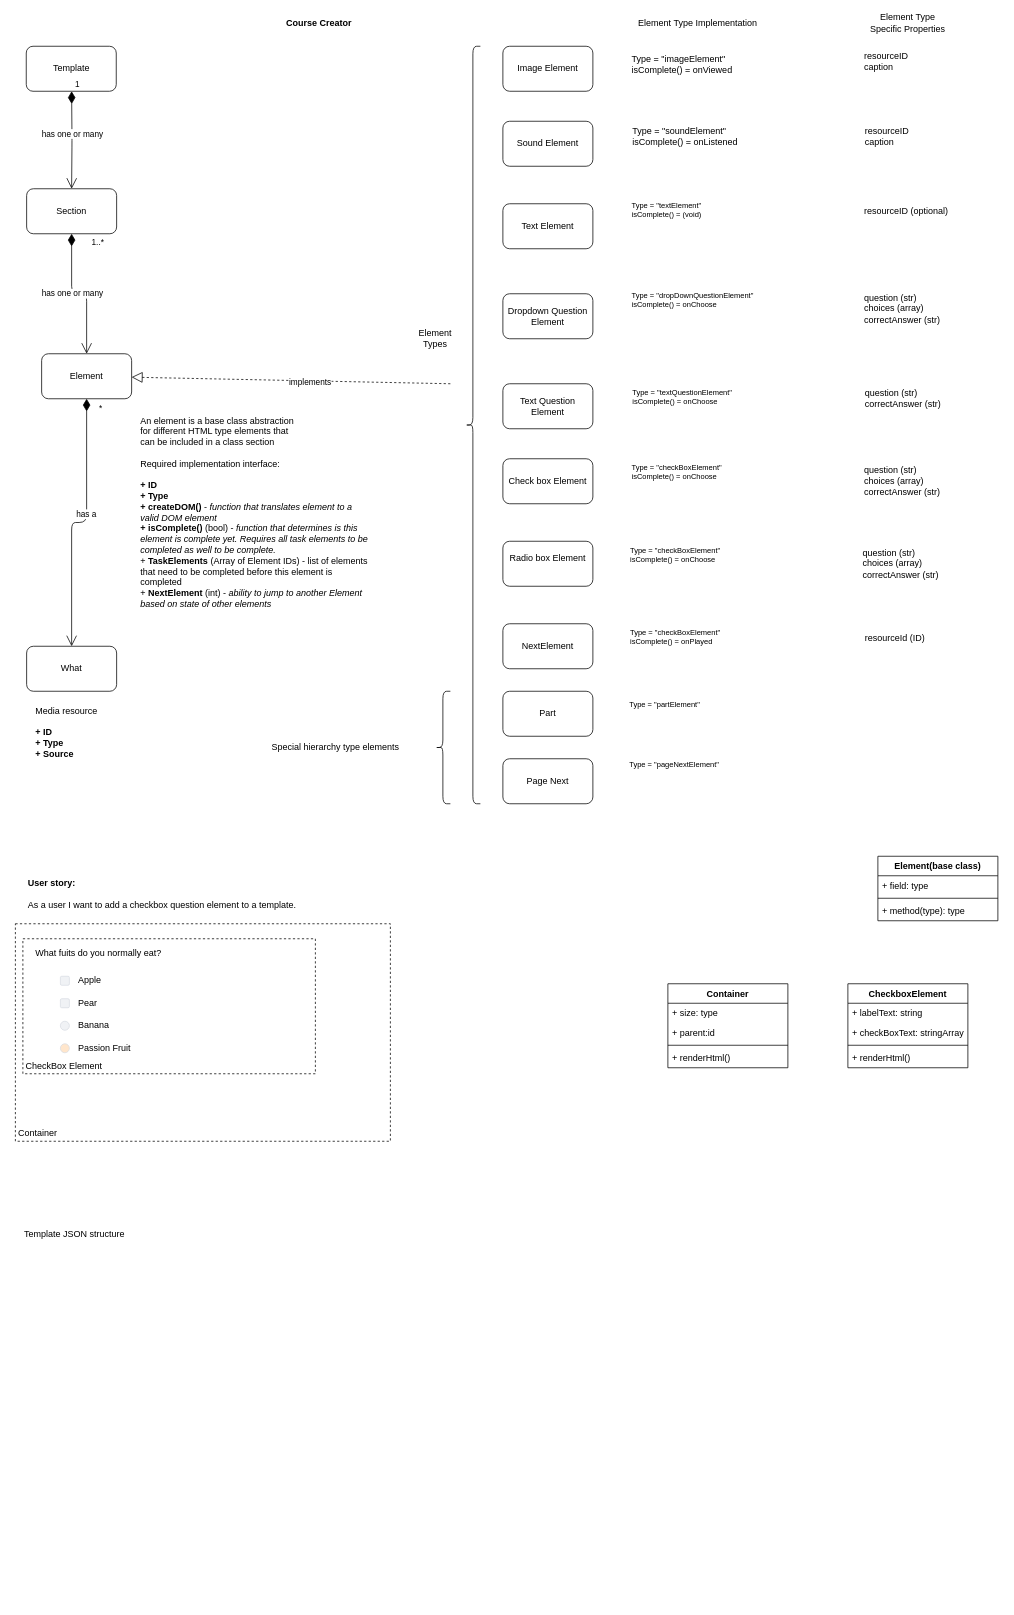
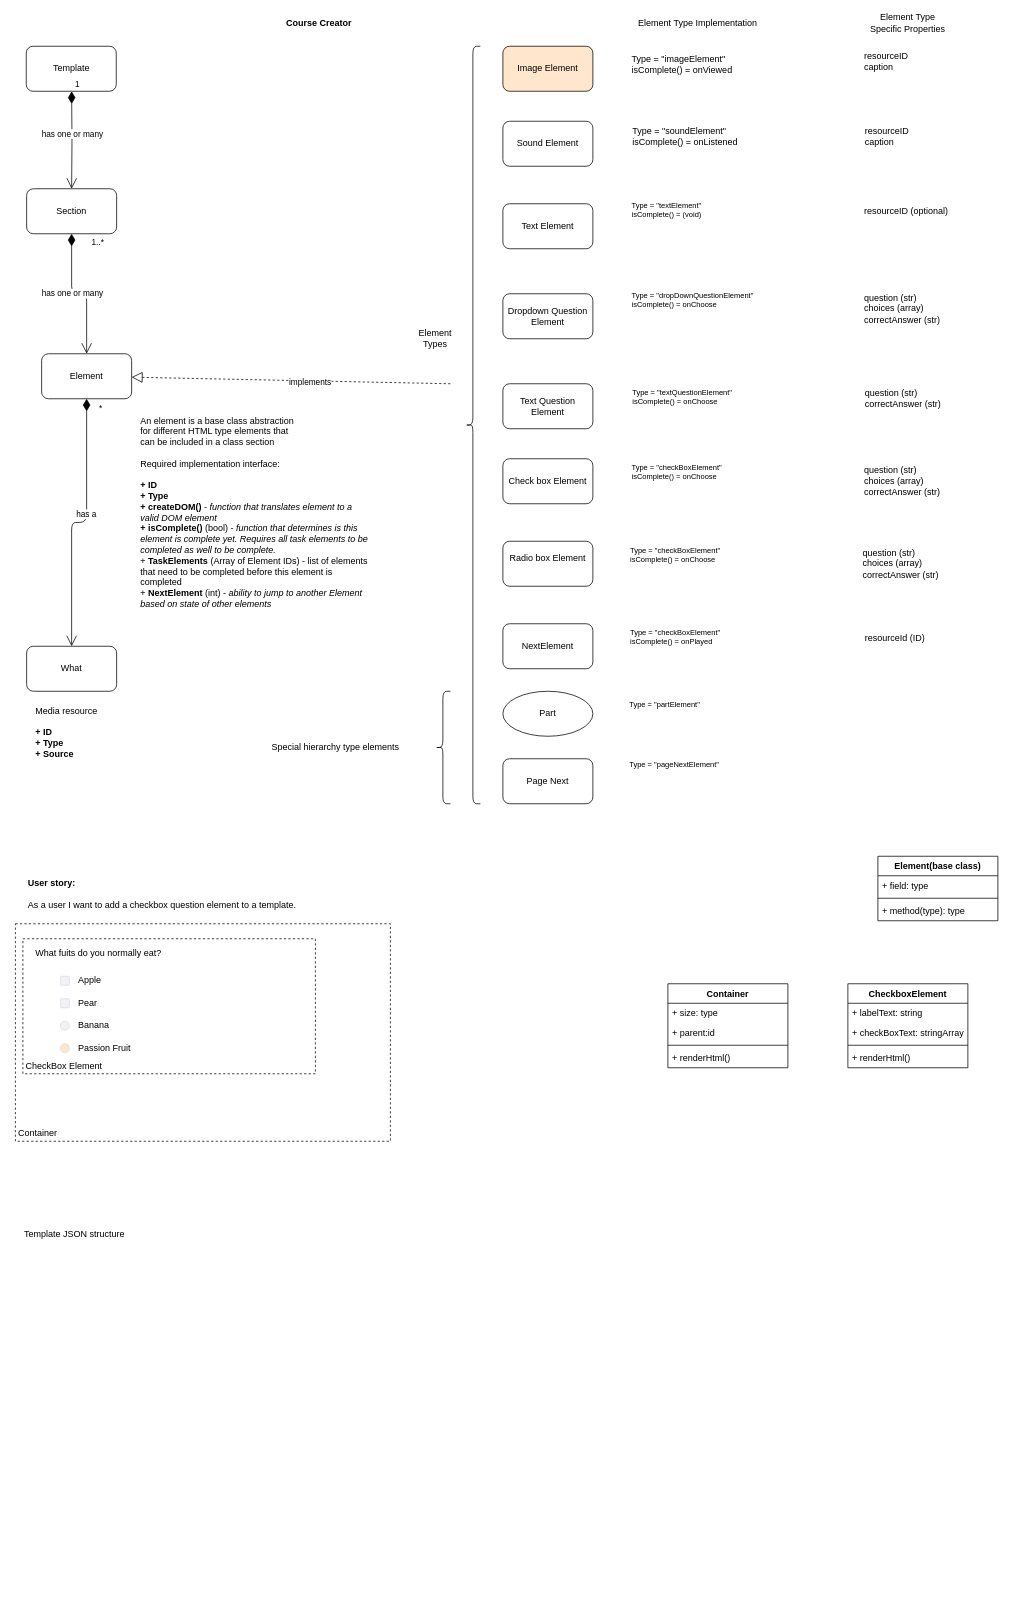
node "Image Element": fillcolor #ffffff -> #ffe6cc
node "Part": shape rounded rectangle -> ellipse
